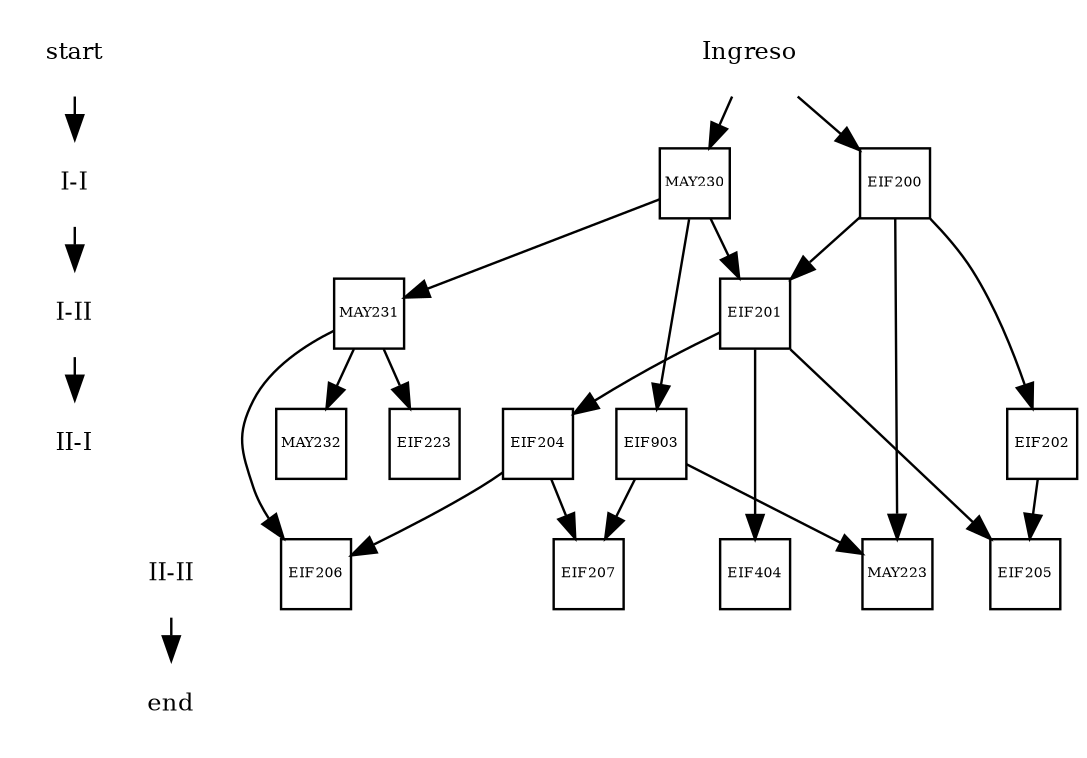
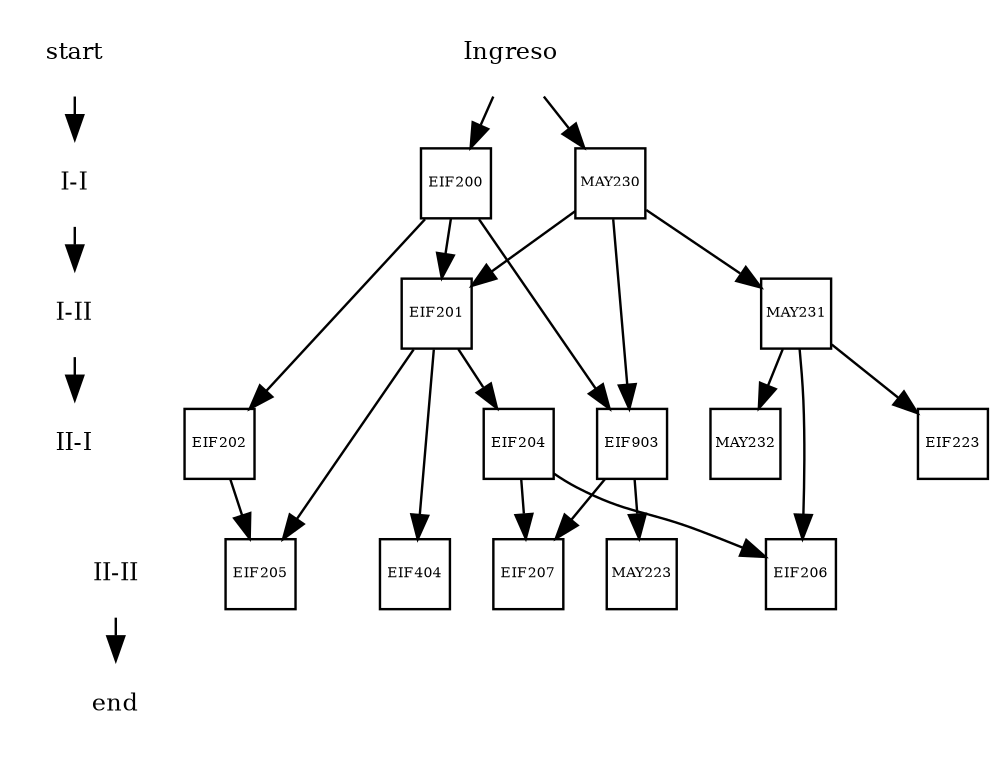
edge "EIF200" -> "MAY223": now "EIF200" -> "EIF903"
